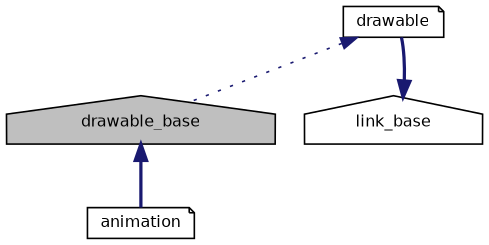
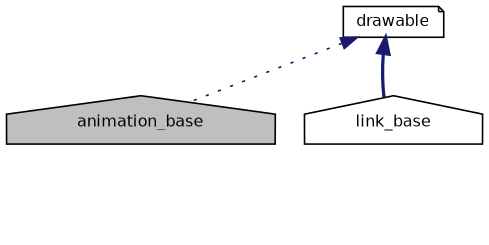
edge "drawable" -> "link_base": reversed
node "drawable_base": label "drawable_base" -> "animation_base"
node "animation": removed
